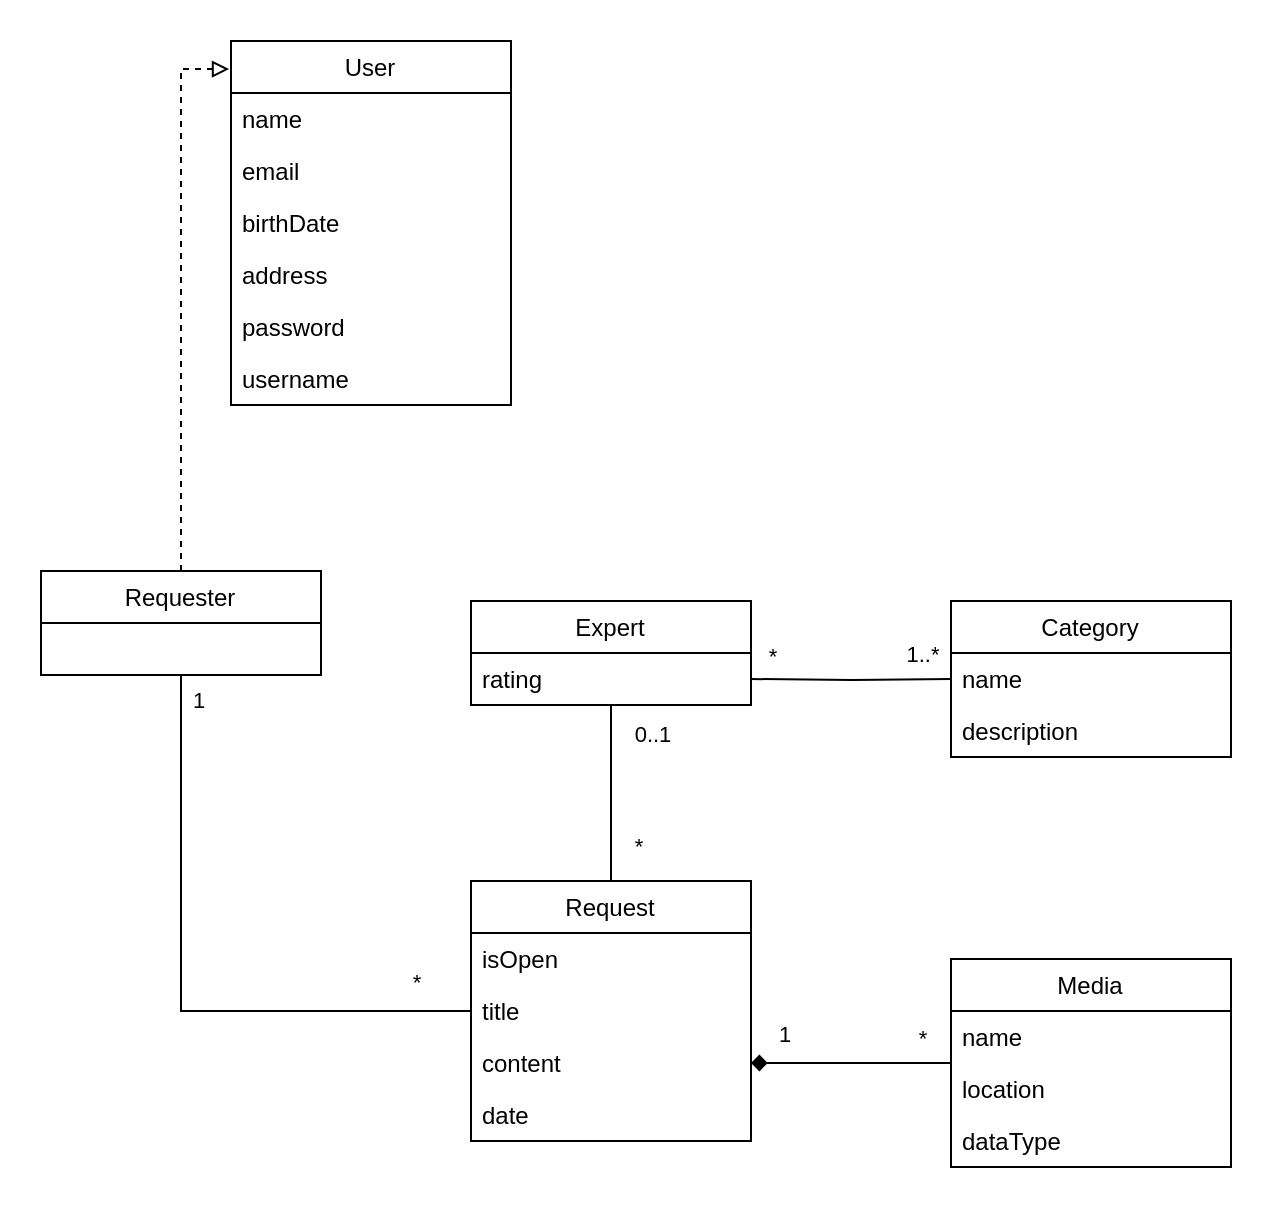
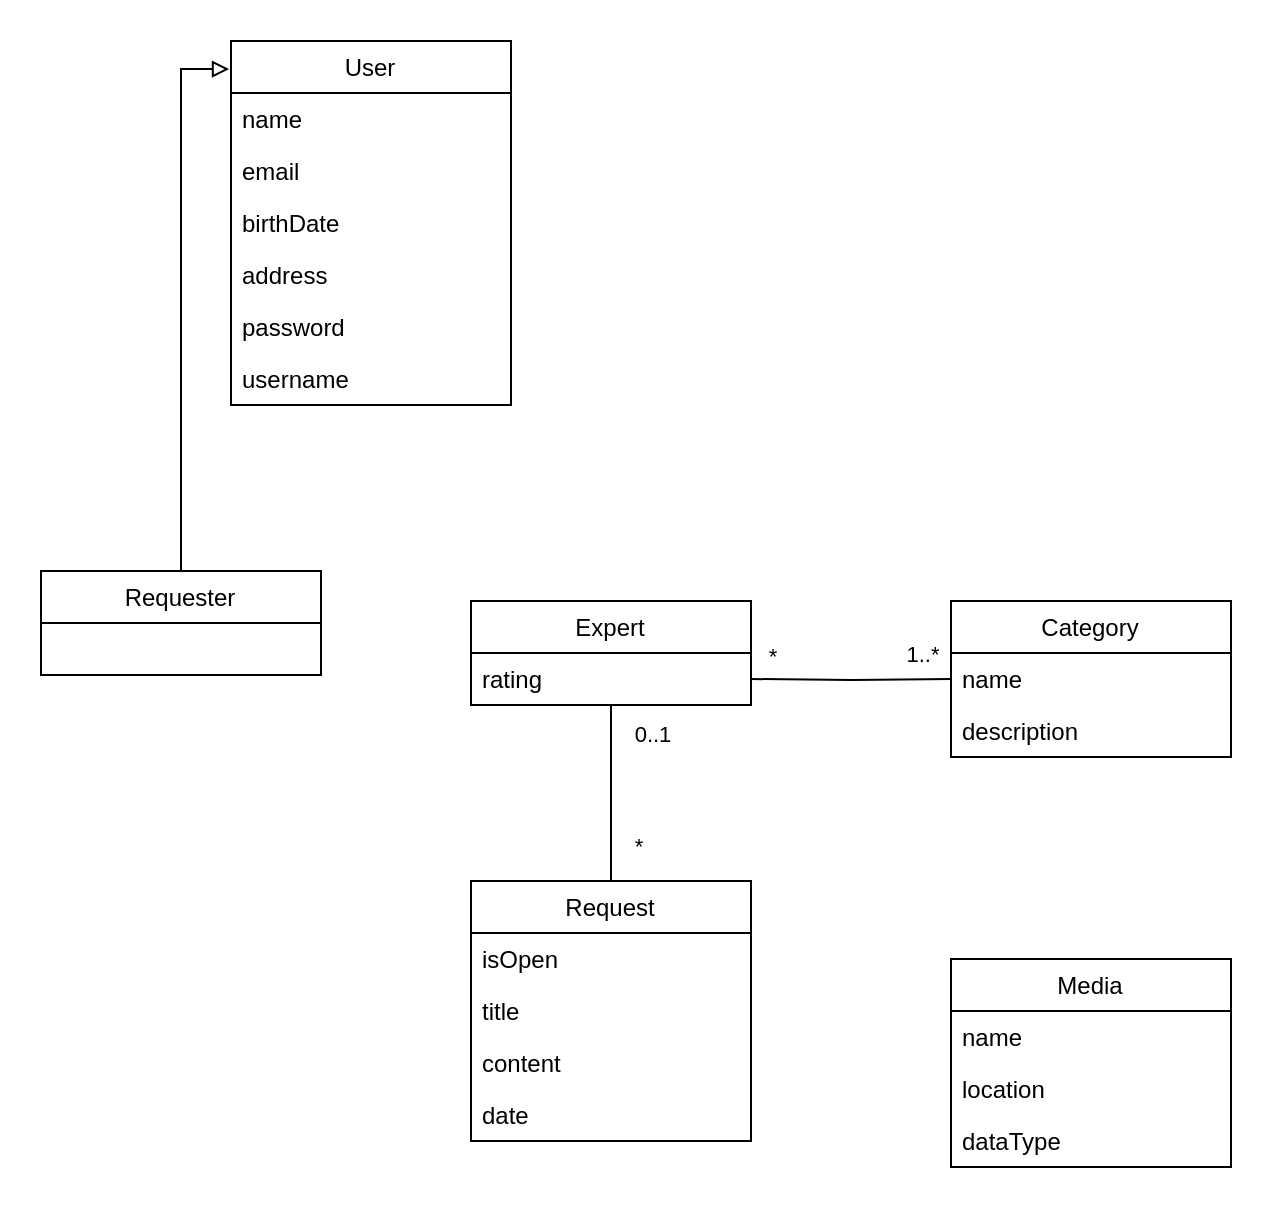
edge "Requester" -> "User": style dashed -> solid
edge "Requester" -- "title": removed, labels "1", "*"
edge "Media" -> "content": removed, labels "*", "1"
